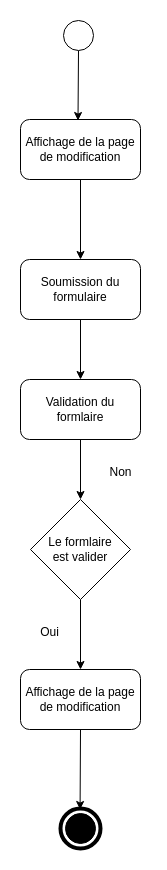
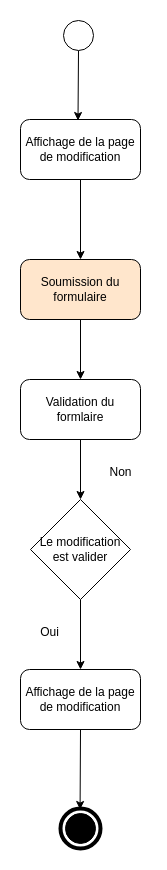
node "Soumission du formulaire": fillcolor #ffffff -> #ffe6cc
node "Le formlaire est valider": label "Le formlaire est valider" -> "Le modification est valider"
